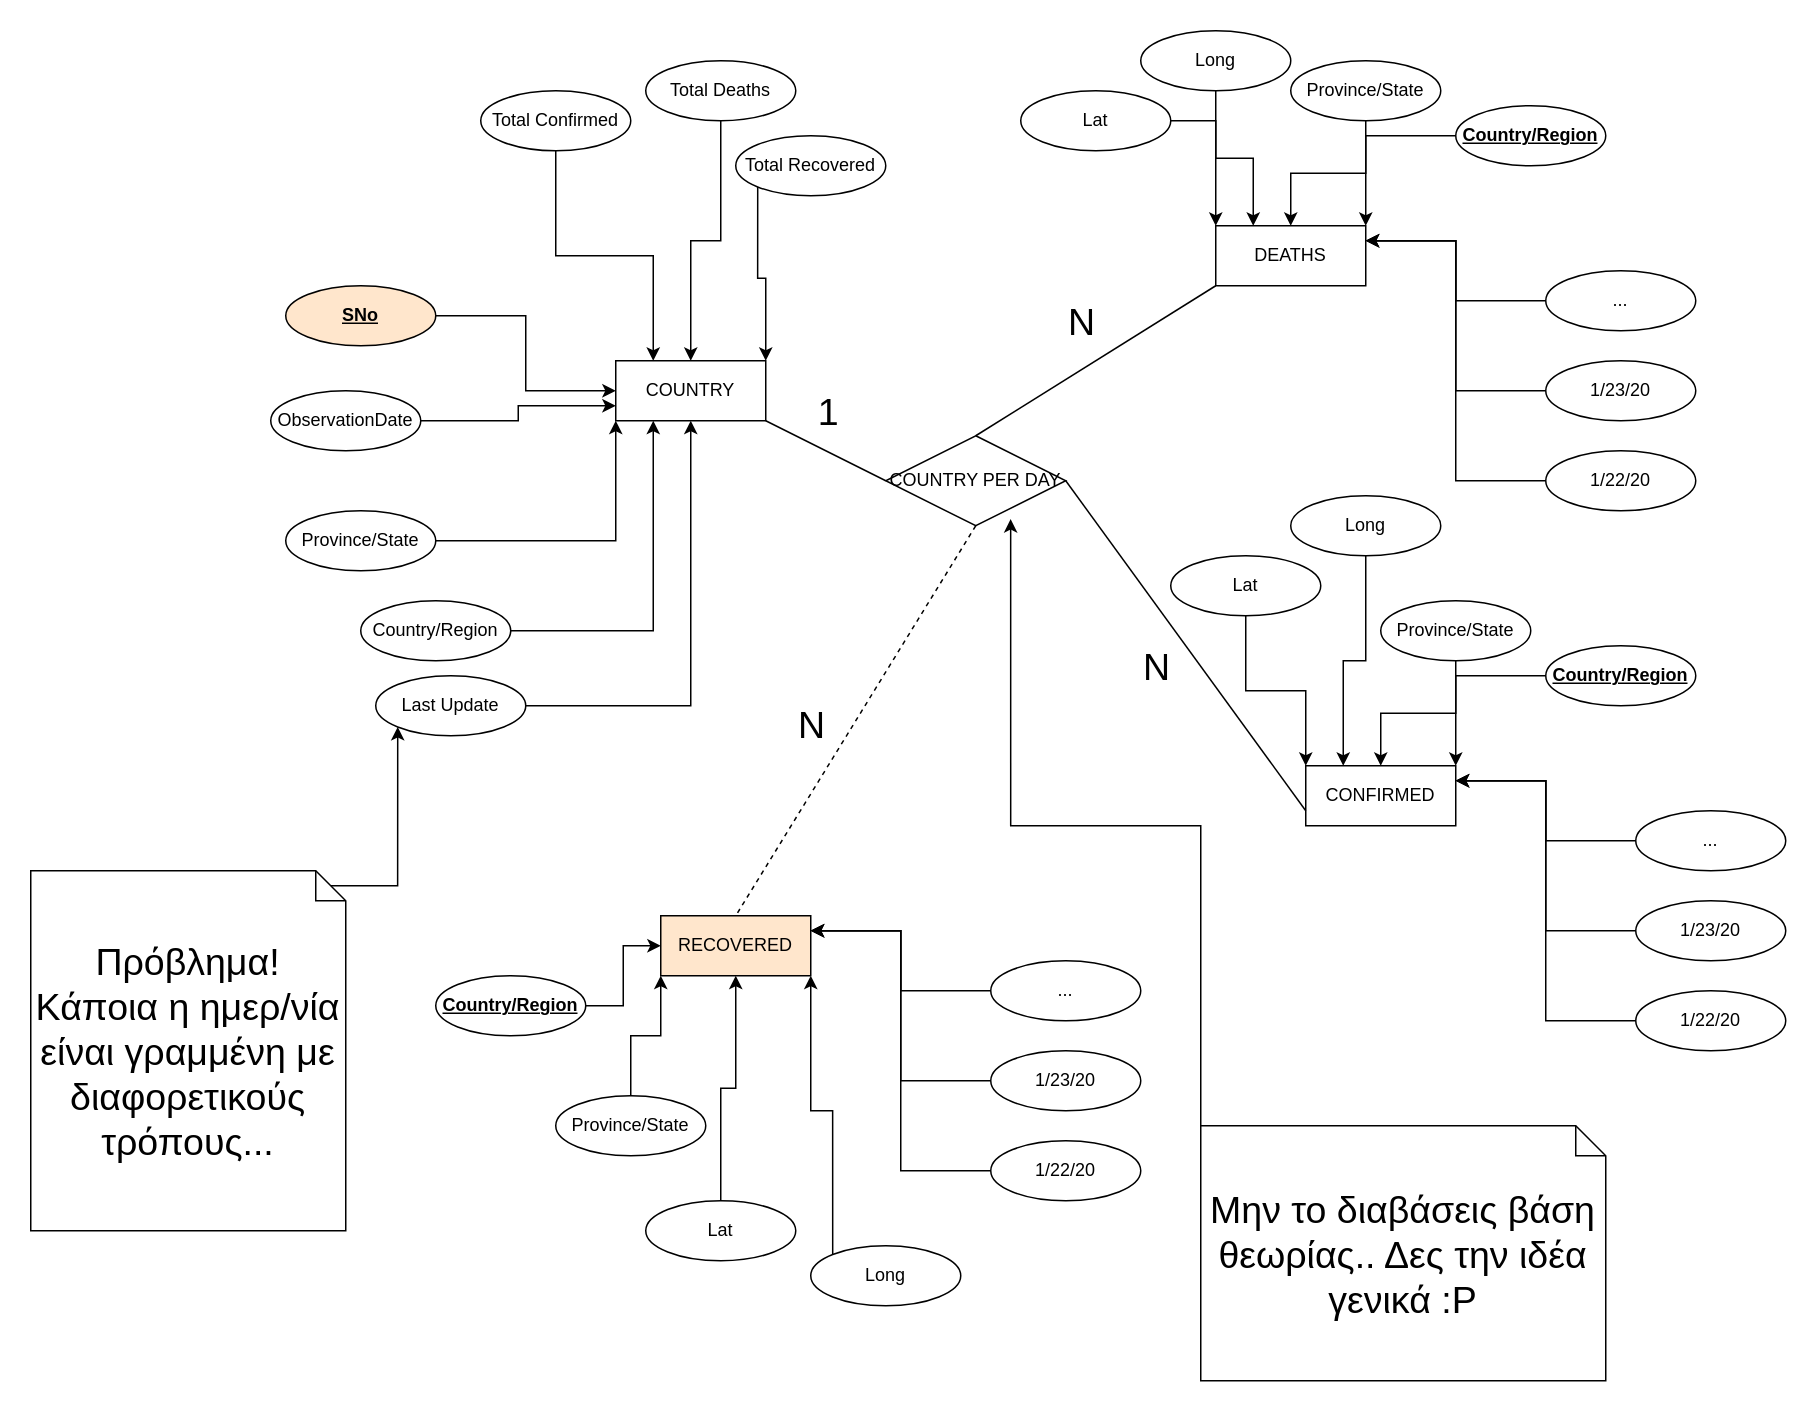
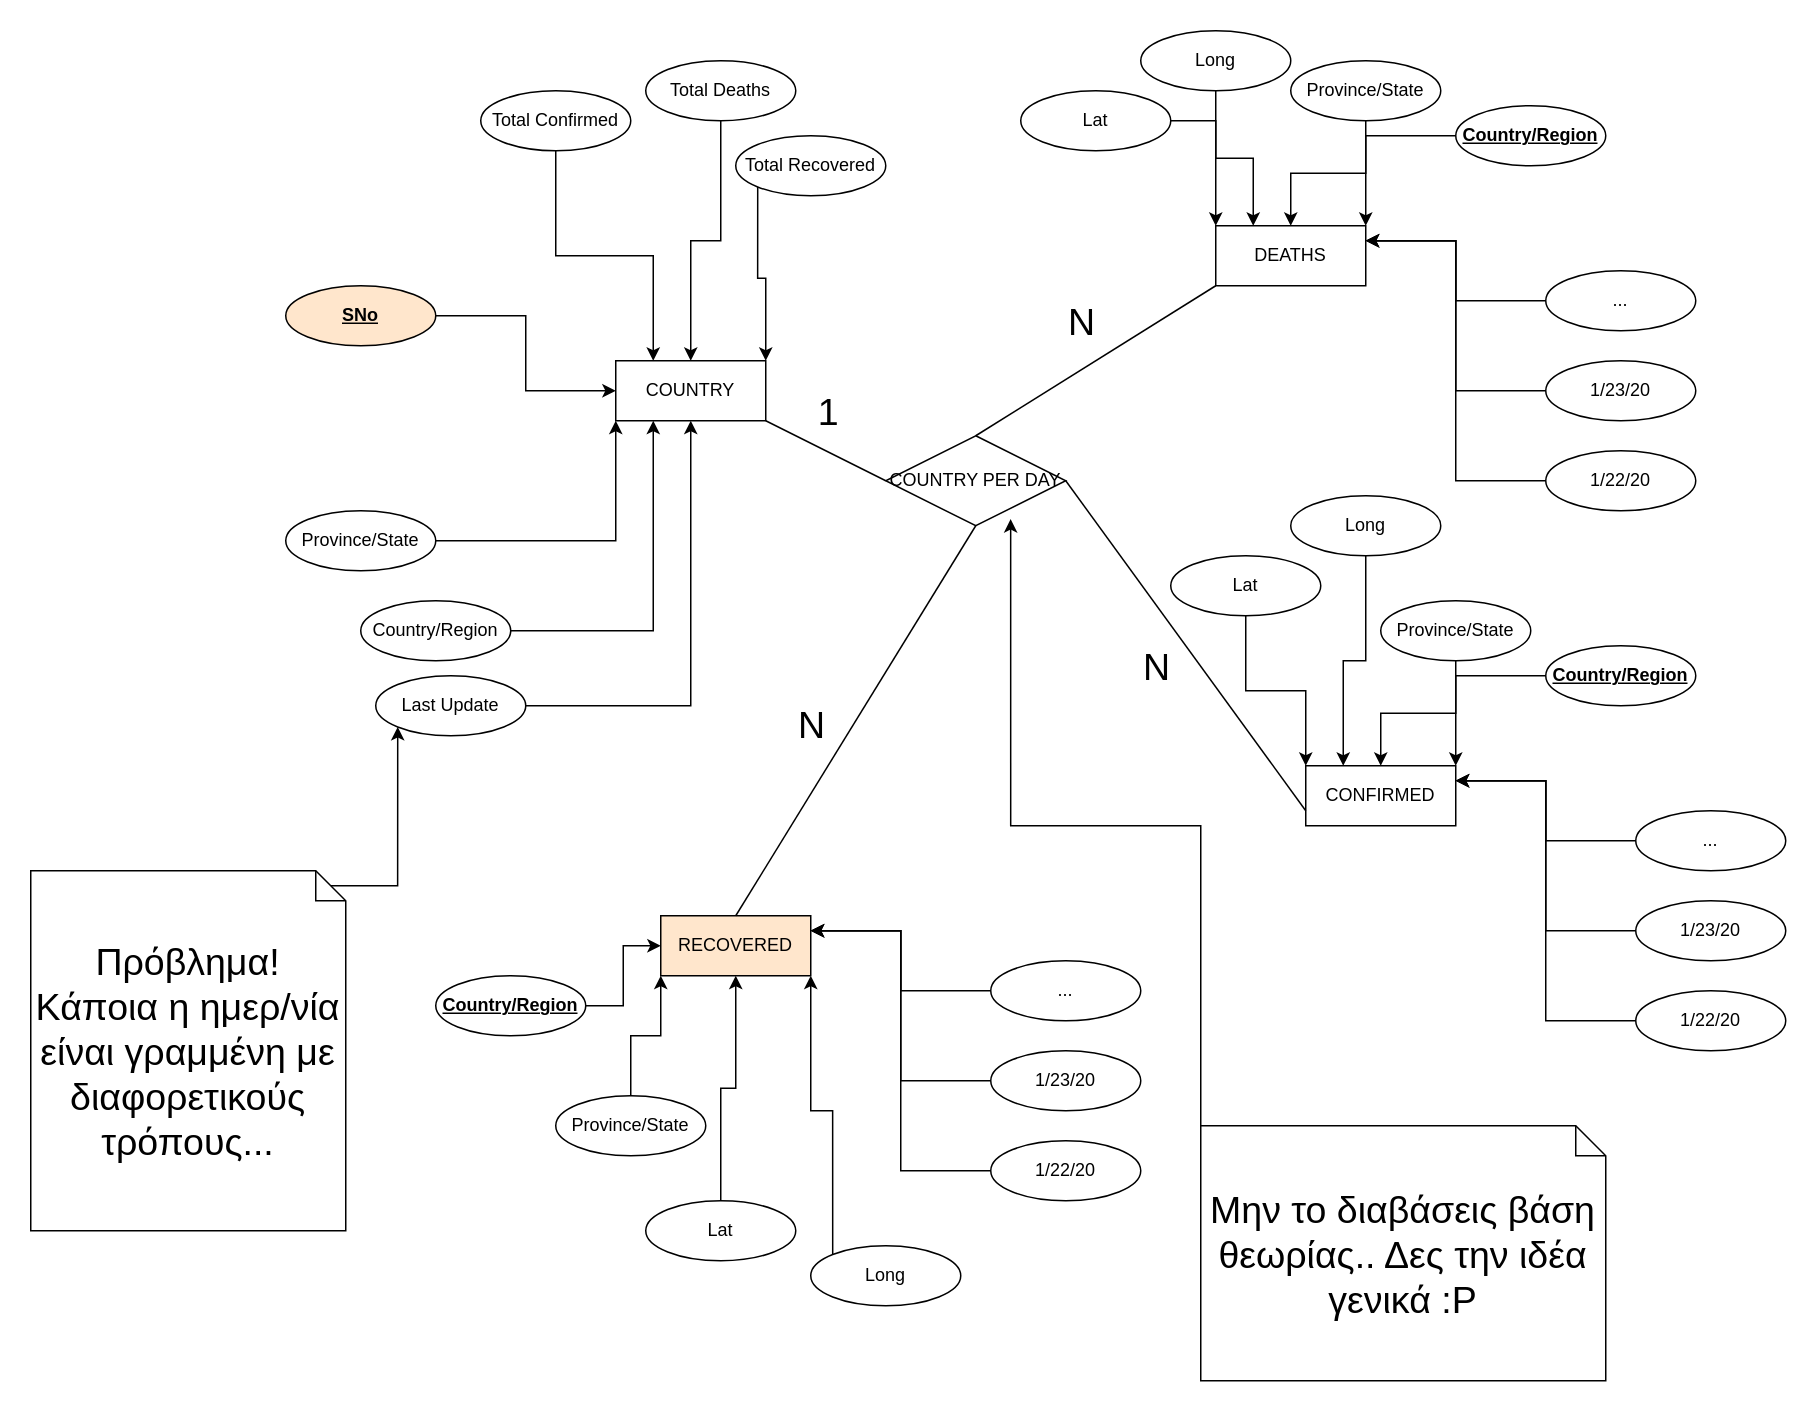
edge "ObservationDate" -> "COUNTRY": removed
node "ObservationDate": removed
edge "COUNTRY PER DAY" -- "RECOVERED": style dashed -> solid
